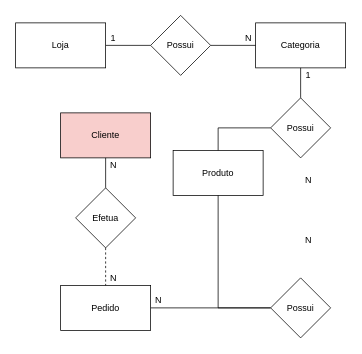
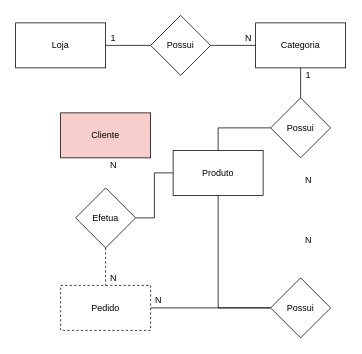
edge "Cliente" -- "Efetua": now "Produto" -- "Efetua"
node "Pedido": style solid -> dashed
